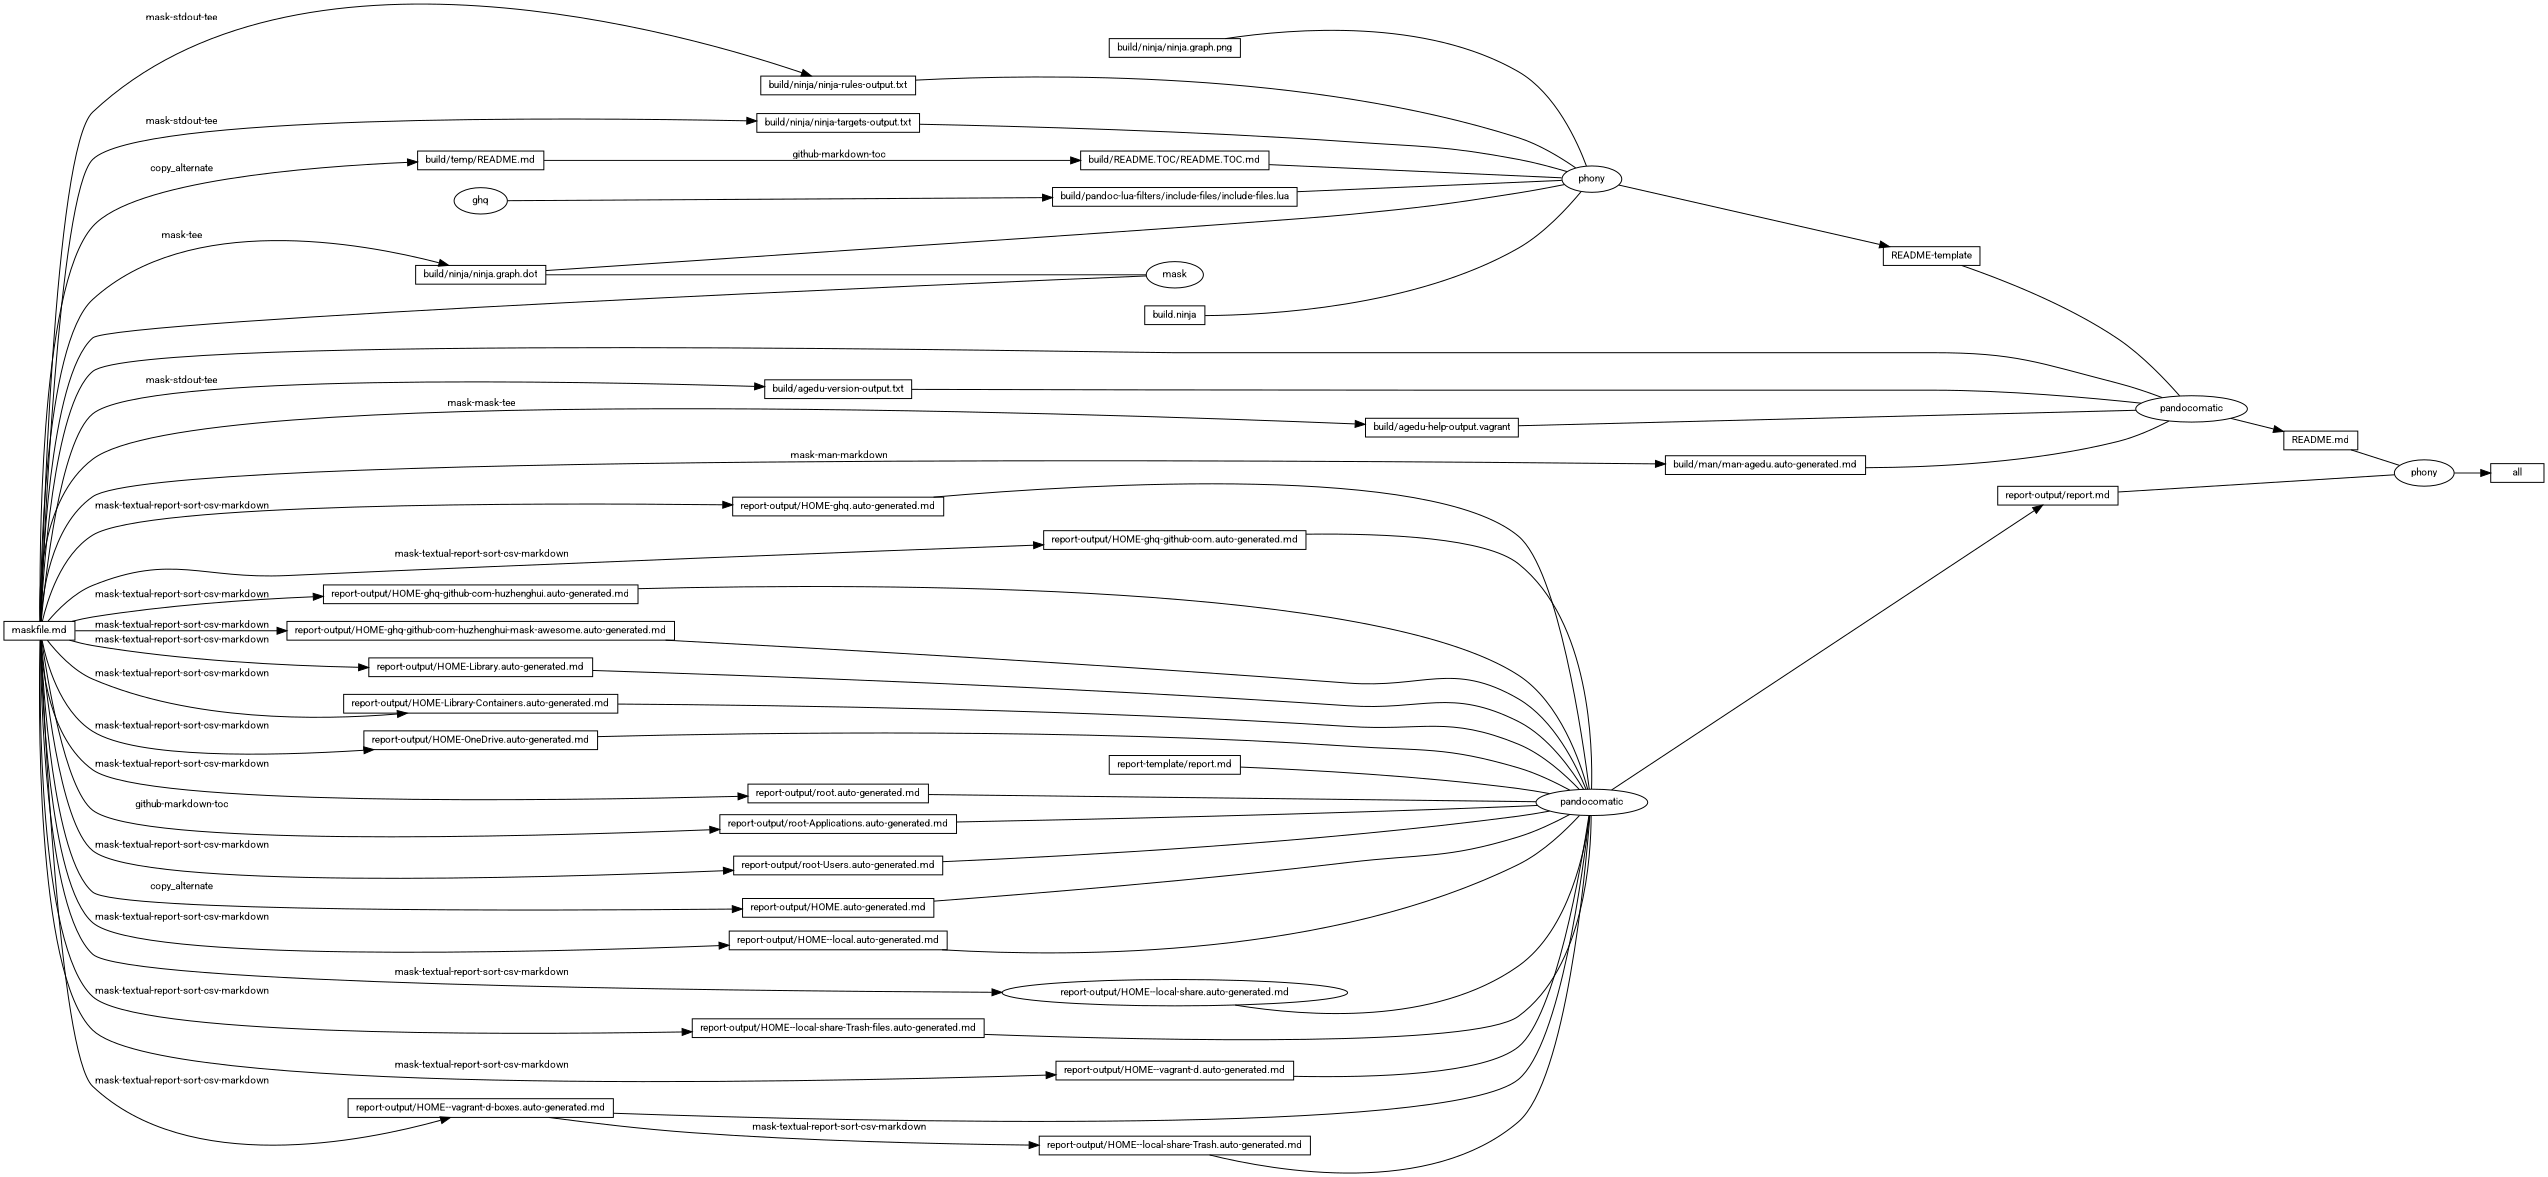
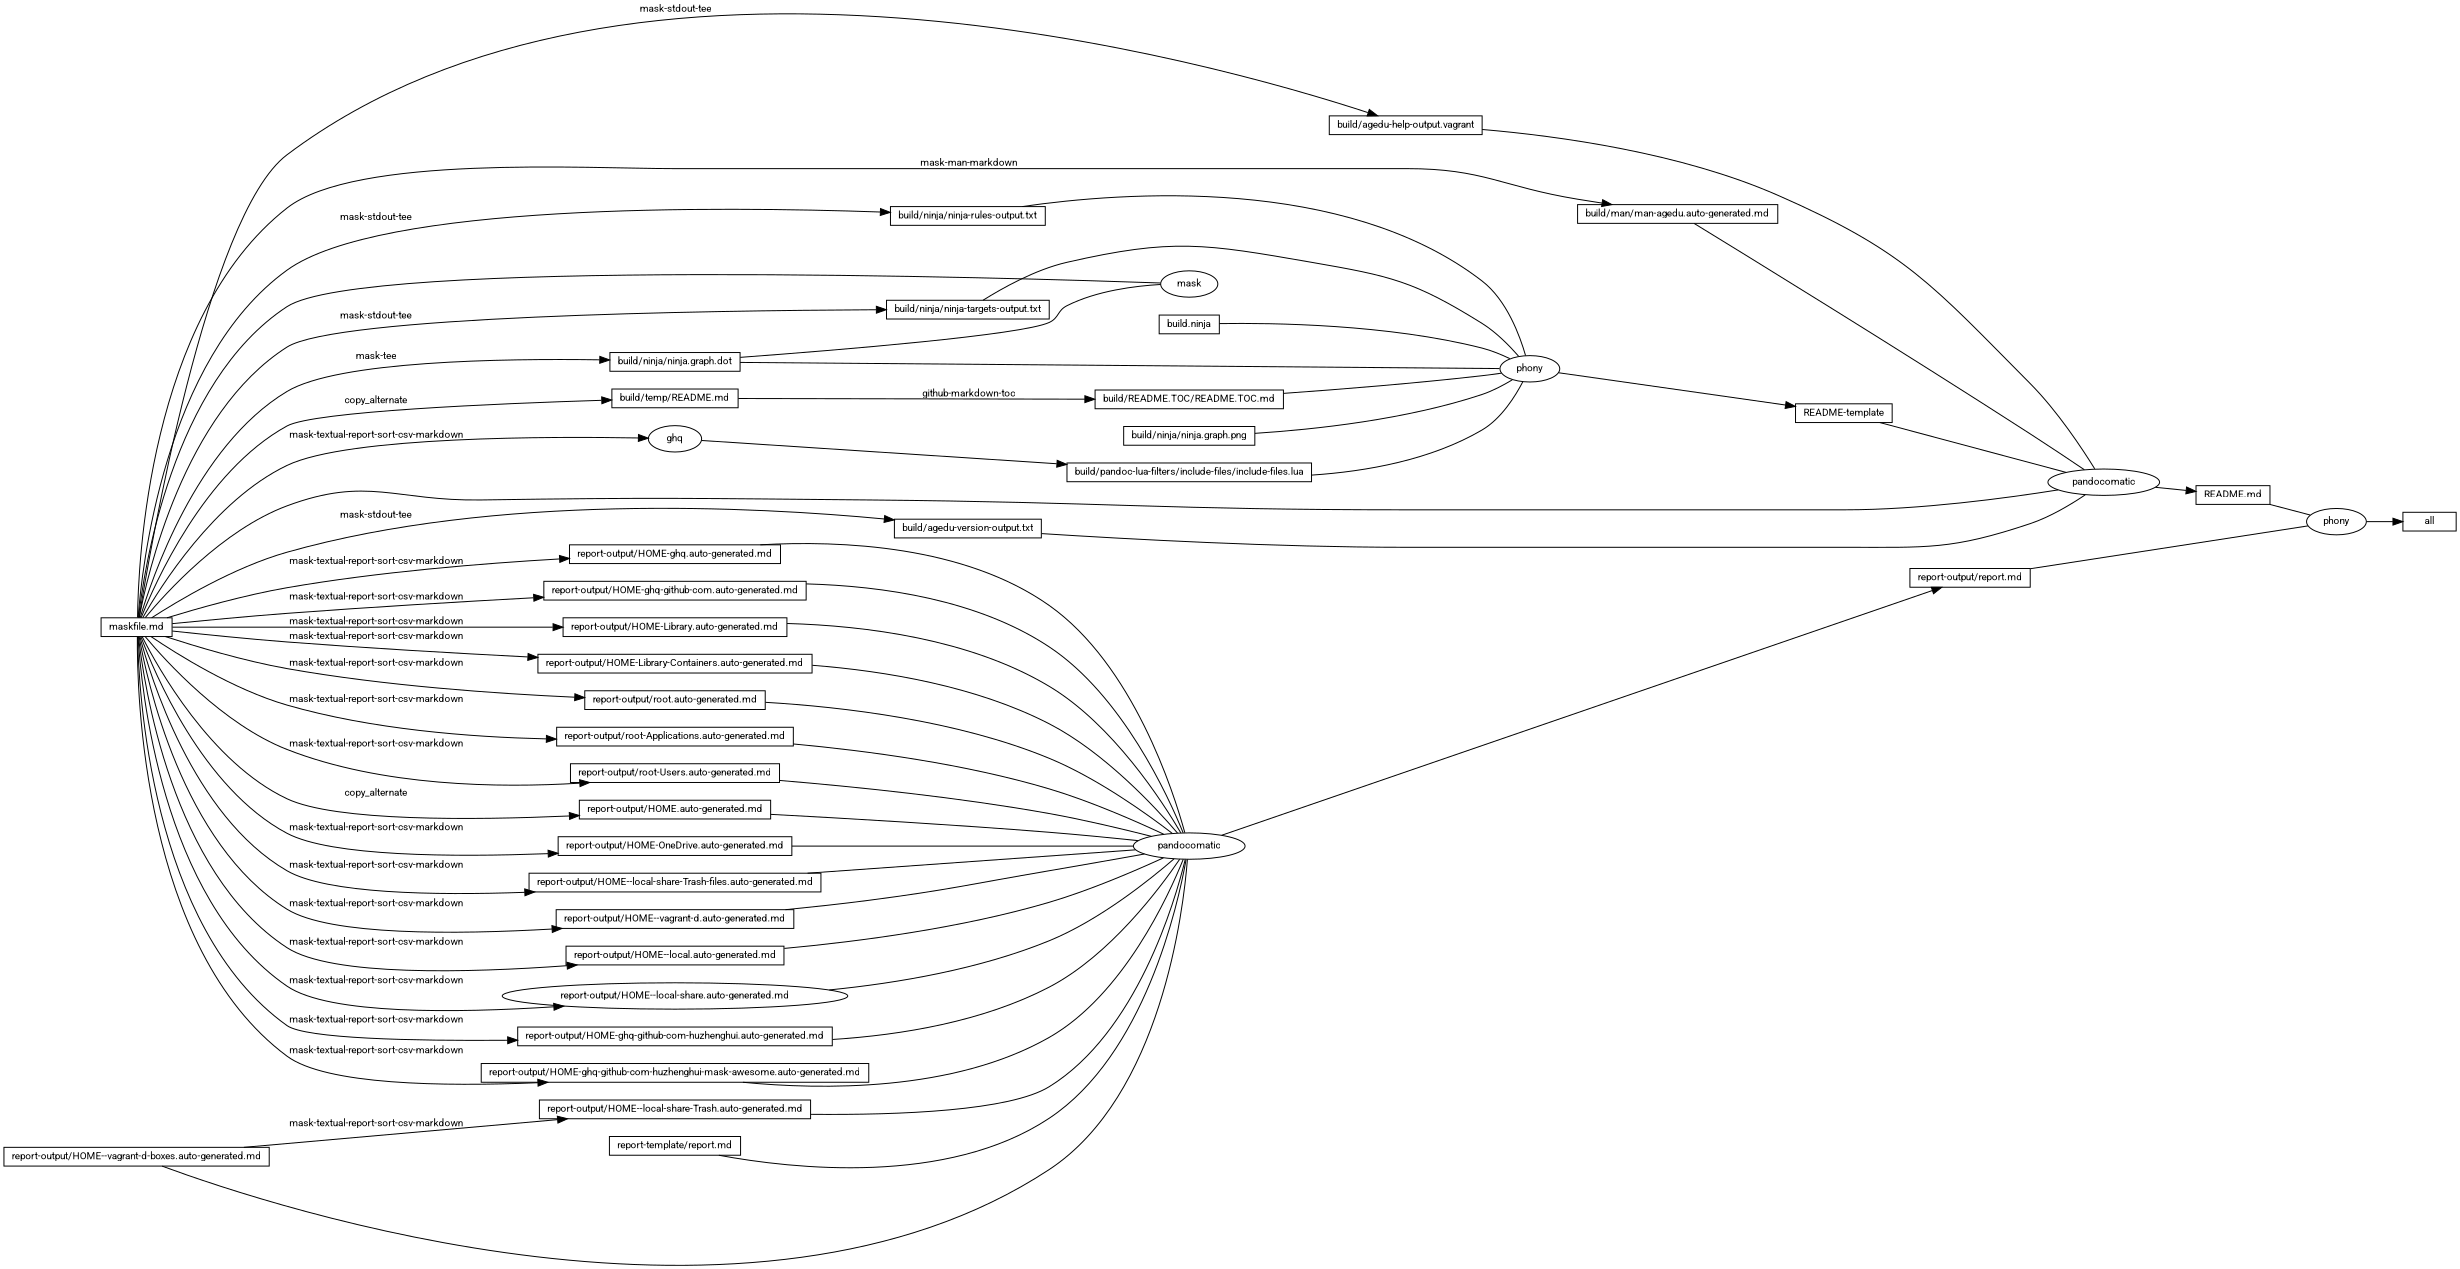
edge "maskfile.md" -> "build/agedu-help-output.vagrant": label " mask-mask-tee" -> " mask-stdout-tee"
edge "maskfile.md" -> "report-output/root-Applications.auto-generated.md": label " github-markdown-toc" -> " mask-textual-report-sort-csv-markdown"
edge "maskfile.md" -> "report-output/HOME--vagrant-d-boxes.auto-generated.md": now "maskfile.md" -> "ghq"
